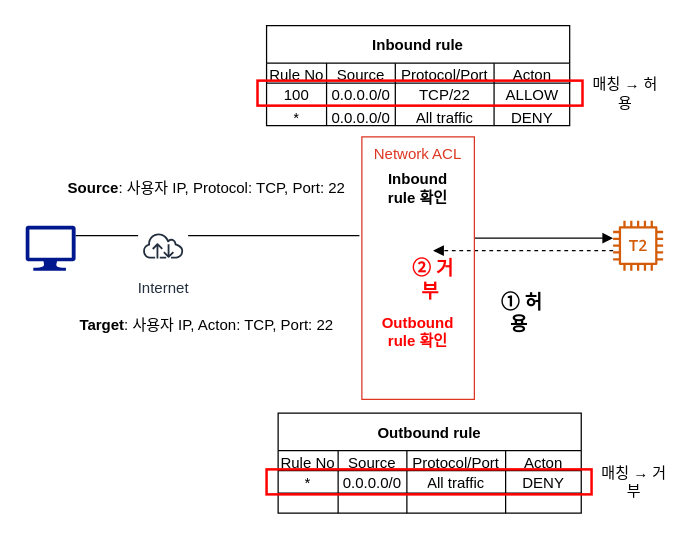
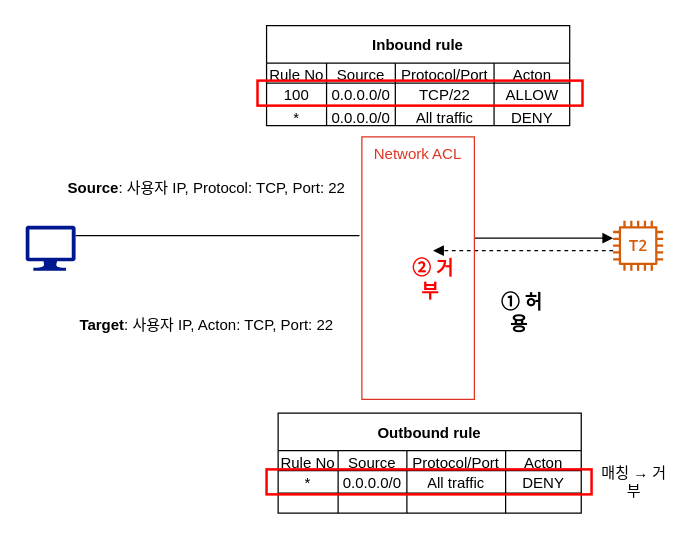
node "매칭 → 허용": removed
node "Inbound rule 확인": removed
node "Internet": removed
node "Outbound rule 확인": removed
